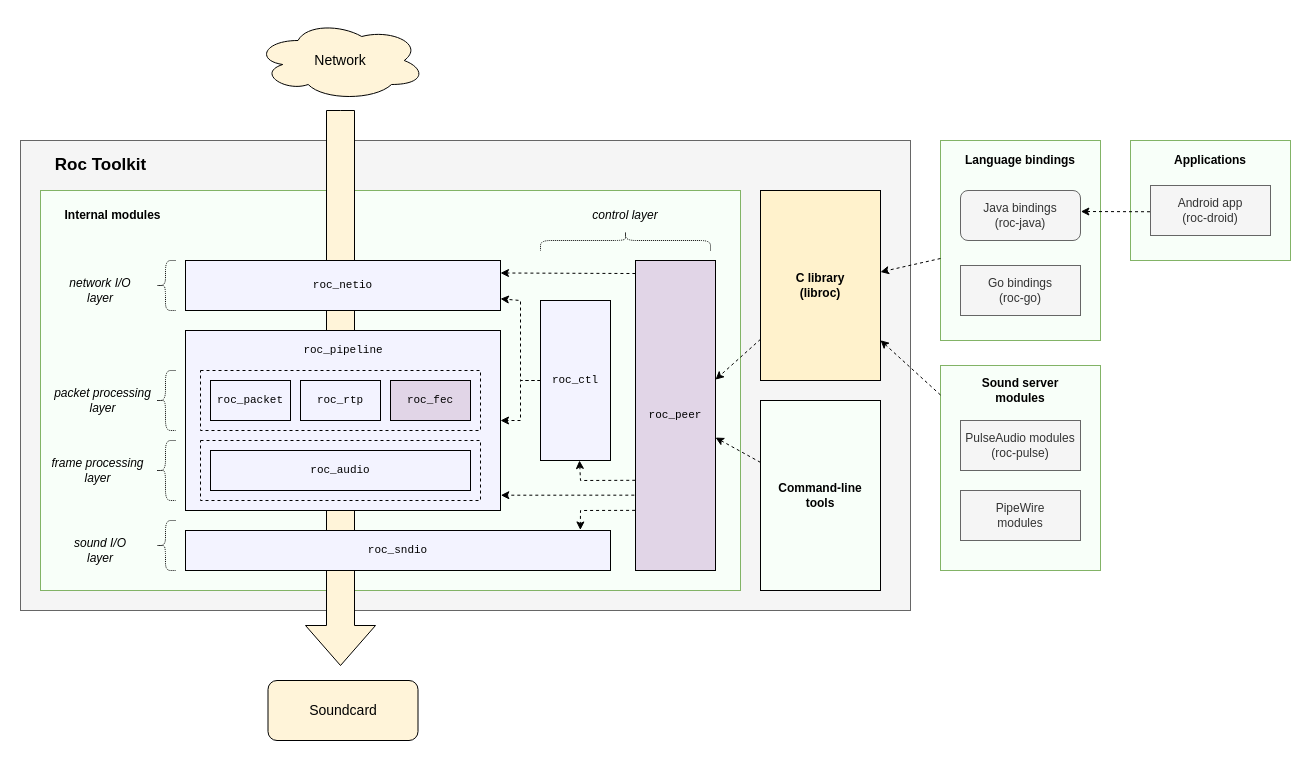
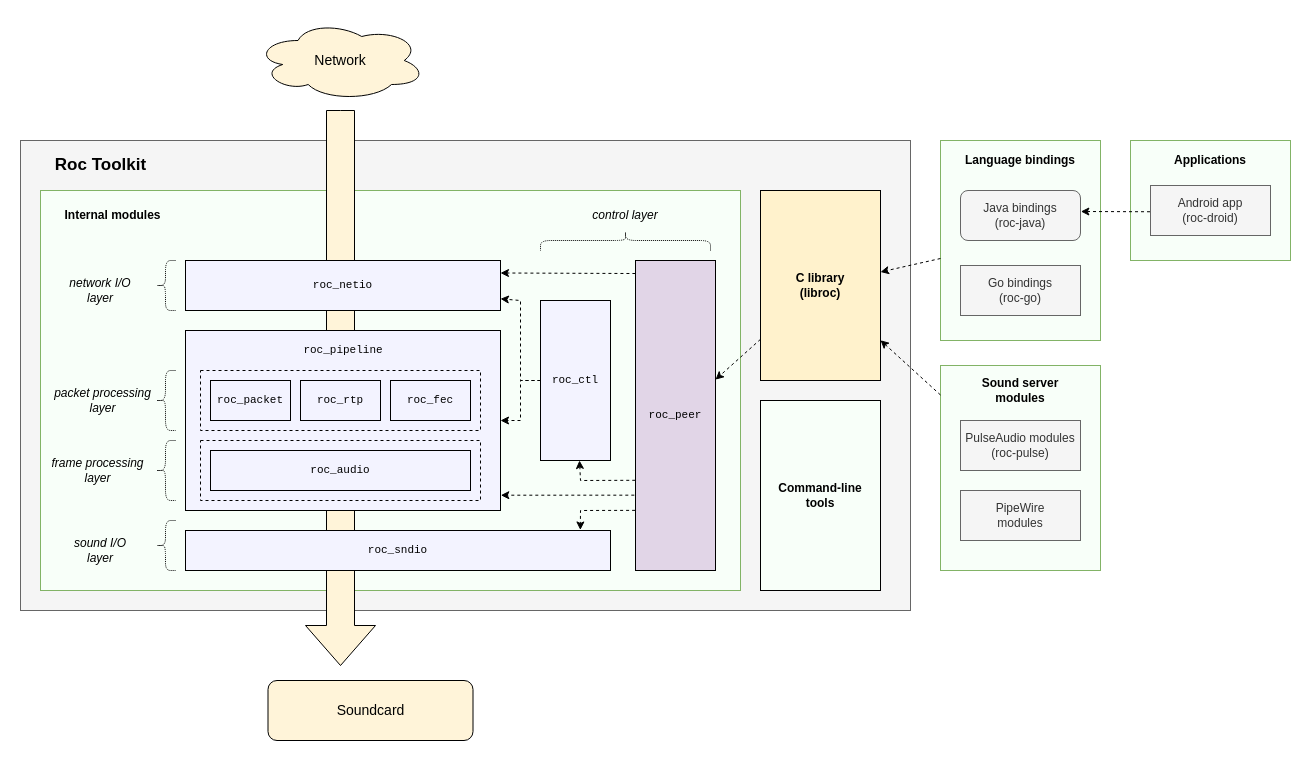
node "roc_fec": fillcolor #e1d5e7 -> #f3f3ff
edge "Command-line tools" -> "roc_peer": removed
node "Soundcard": size 150x60 -> 205x60
